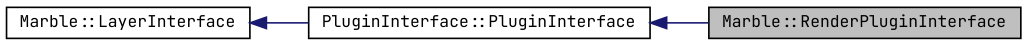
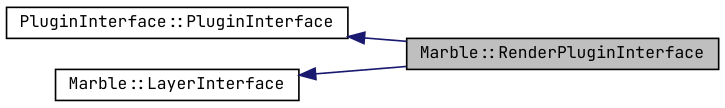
edge "PluginInterface::PluginInterface" -> "Marble::LayerInterface": now "Marble::RenderPluginInterface" -> "Marble::LayerInterface"
